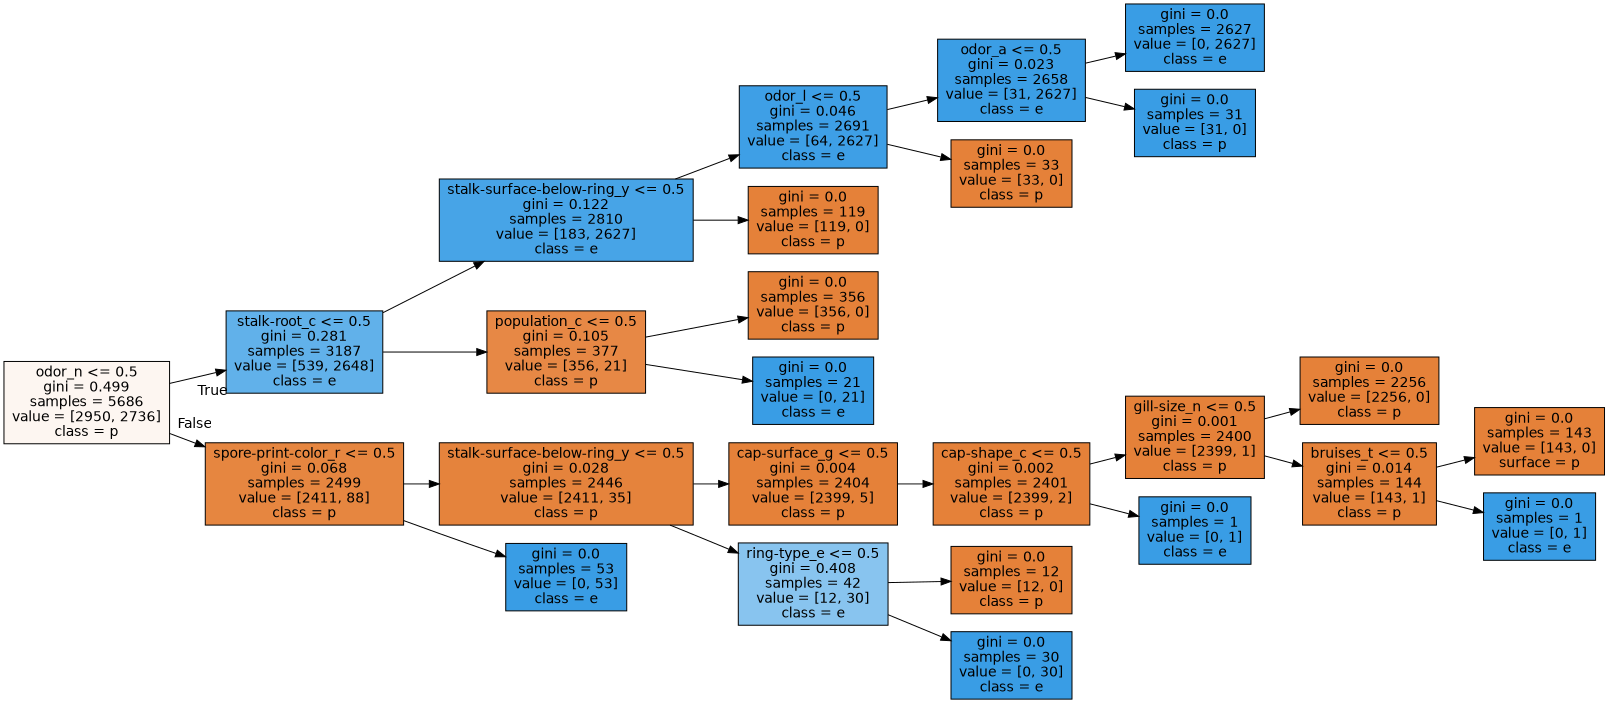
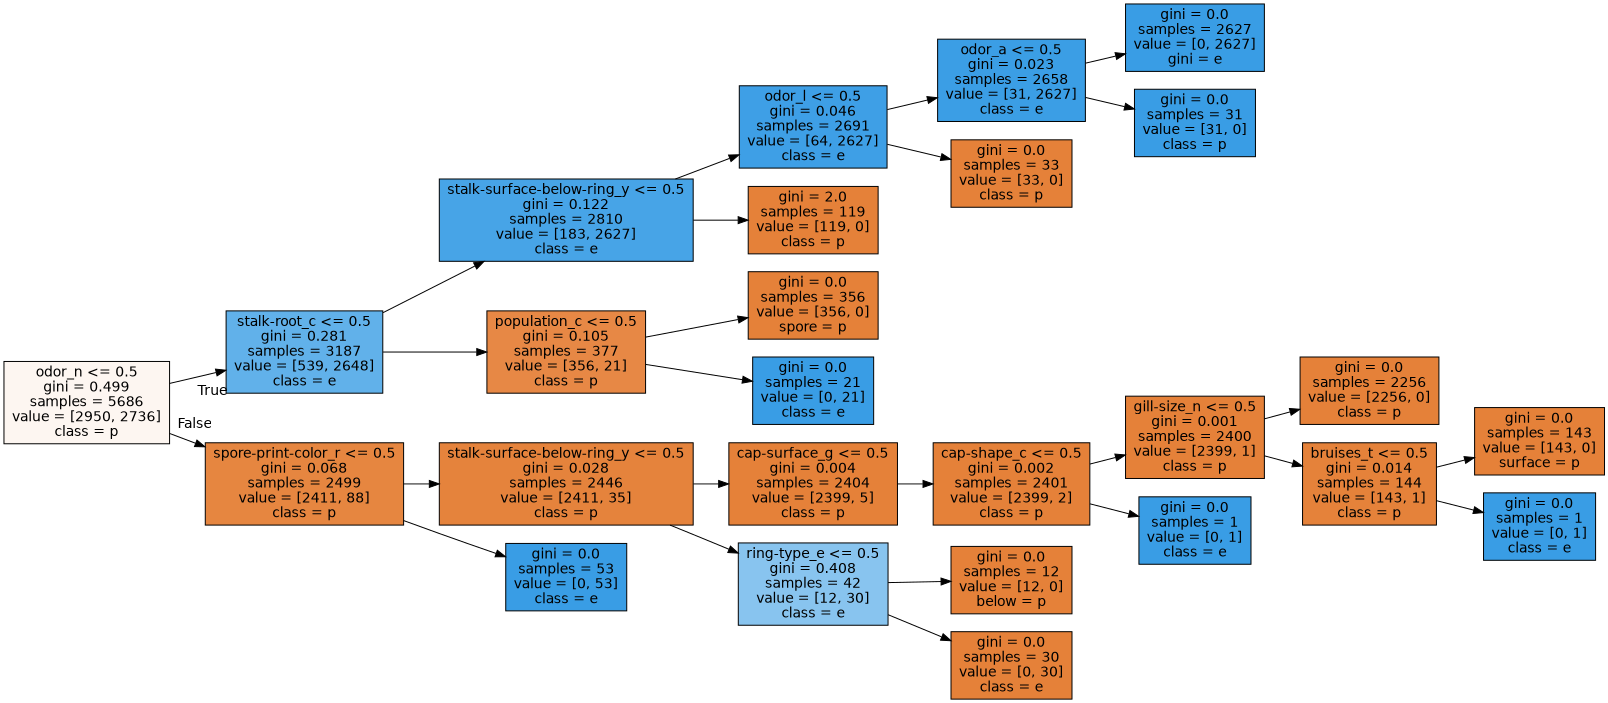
node "gini = 0.0 samples = 2627 value = [0, 2627] class = e": label "gini = 0.0 samples = 2627 value = [0, 2627] class = e" -> "gini = 0.0 samples = 2627 value = [0, 2627] gini = e"
node "gini = 0.0 samples = 119 value = [119, 0] class = p": label "gini = 0.0 samples = 119 value = [119, 0] class = p" -> "gini = 2.0 samples = 119 value = [119, 0] class = p"
node "gini = 0.0 samples = 356 value = [356, 0] class = p": label "gini = 0.0 samples = 356 value = [356, 0] class = p" -> "gini = 0.0 samples = 356 value = [356, 0] spore = p"
node "gini = 0.0 samples = 12 value = [12, 0] class = p": label "gini = 0.0 samples = 12 value = [12, 0] class = p" -> "gini = 0.0 samples = 12 value = [12, 0] below = p"
node "gini = 0.0 samples = 30 value = [0, 30] class = e": fillcolor #399de5 -> #e58139
